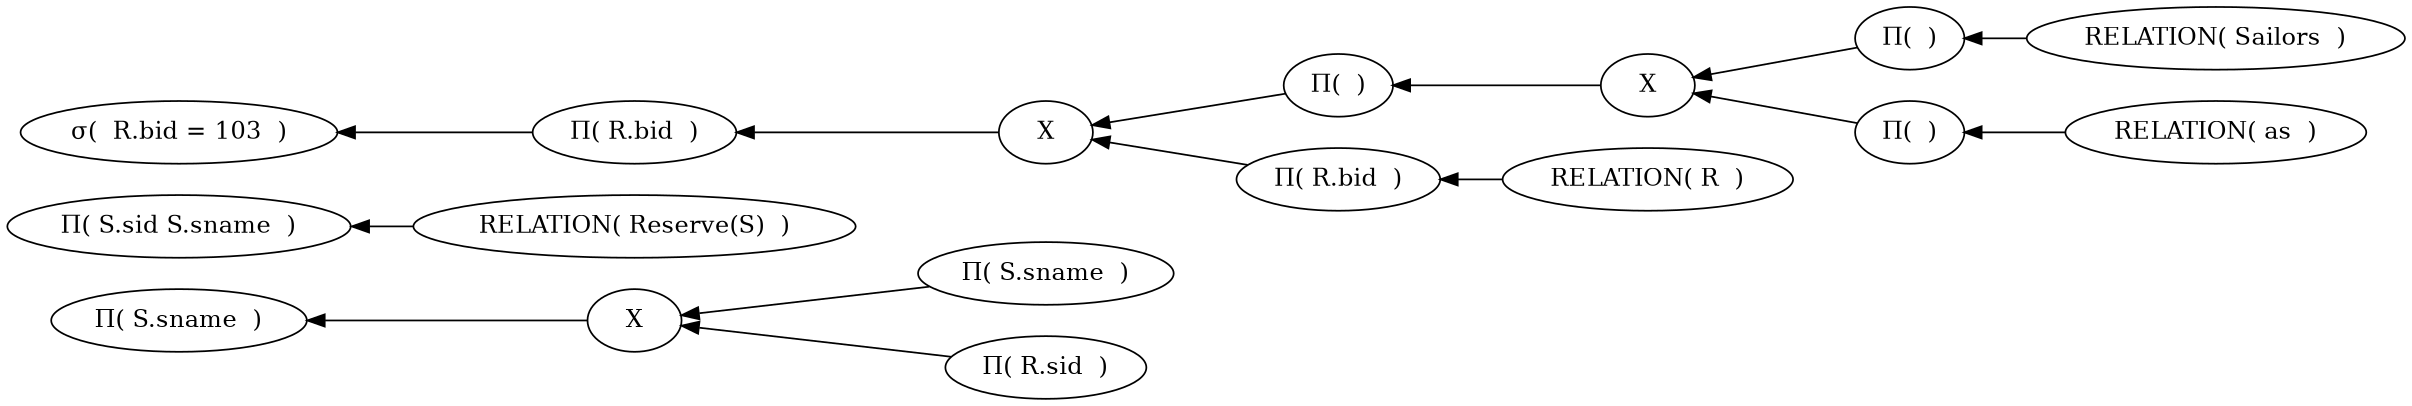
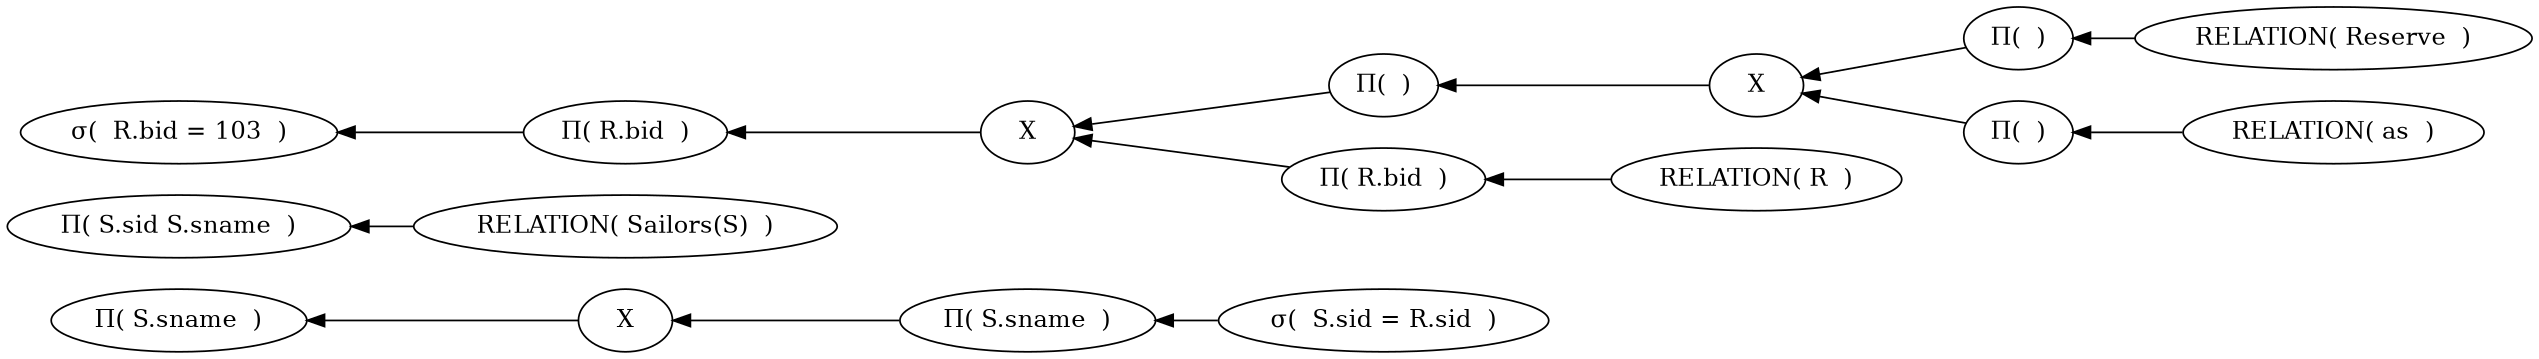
node "RELATION( Sailors  )": label "RELATION( Sailors  )" -> "RELATION( Reserve  )"
node "RELATION( Reserve(S)  )": label "RELATION( Reserve(S)  )" -> "RELATION( Sailors(S)  )"
node "σ(  S.sid = R.sid  )": added
node "Π( R.sid  )": removed
